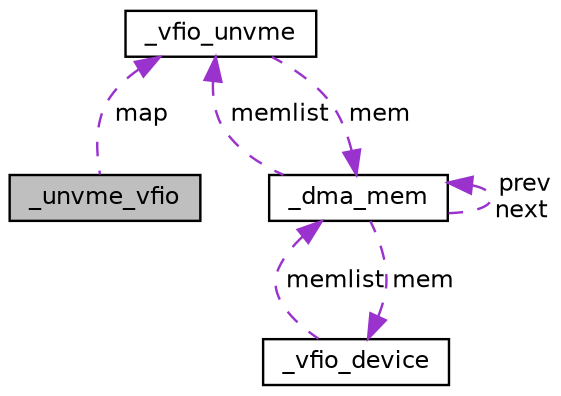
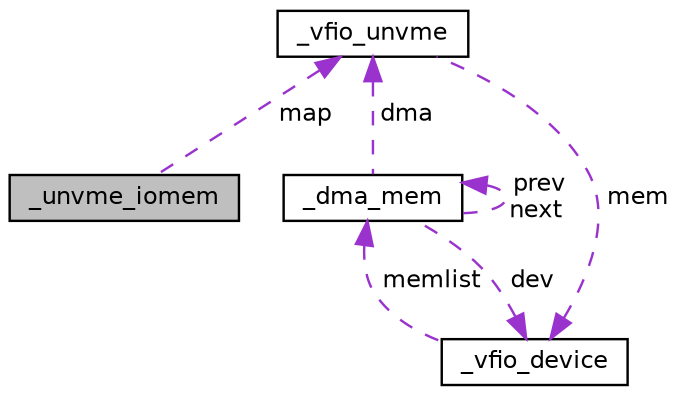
edge "_vfio_unvme" -> "_dma_mem": now "_vfio_unvme" -> "_vfio_device"
edge "_dma_mem" -> "_vfio_unvme": label " memlist" -> " dma"
node "_unvme_vfio": label "_unvme_vfio" -> "_unvme_iomem"
edge "_dma_mem" -> "_vfio_device": label " mem" -> " dev"
